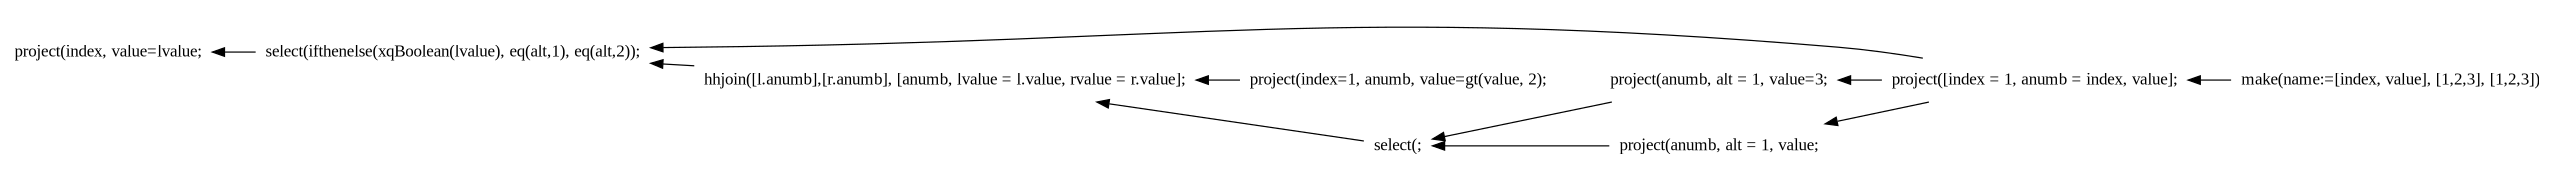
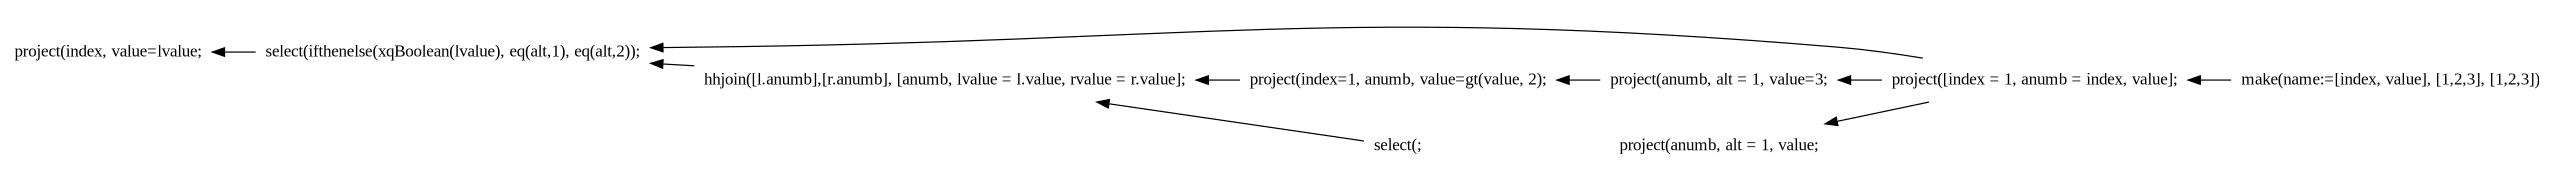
edge "project(anumb, alt = 1, value=3;" -- "select(;": now "project(anumb, alt = 1, value=3;" -- "project(index=1, anumb, value=gt(value, 2);"
edge "select(;" -- "project(anumb, alt = 1, value;": removed
